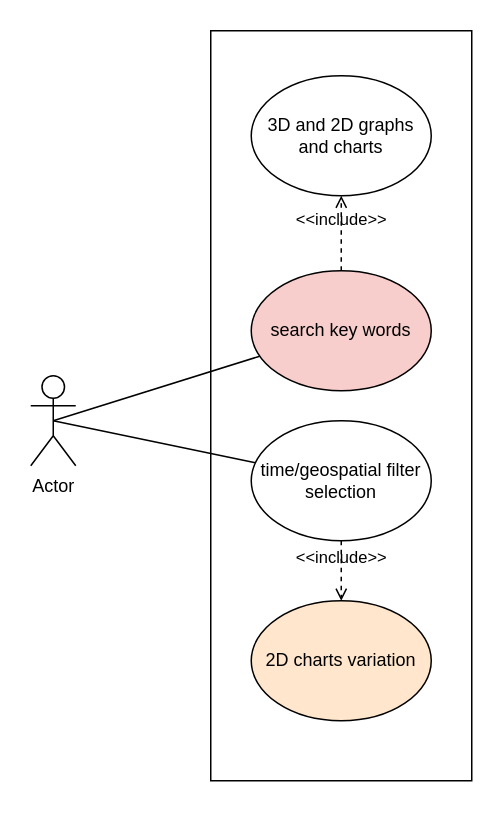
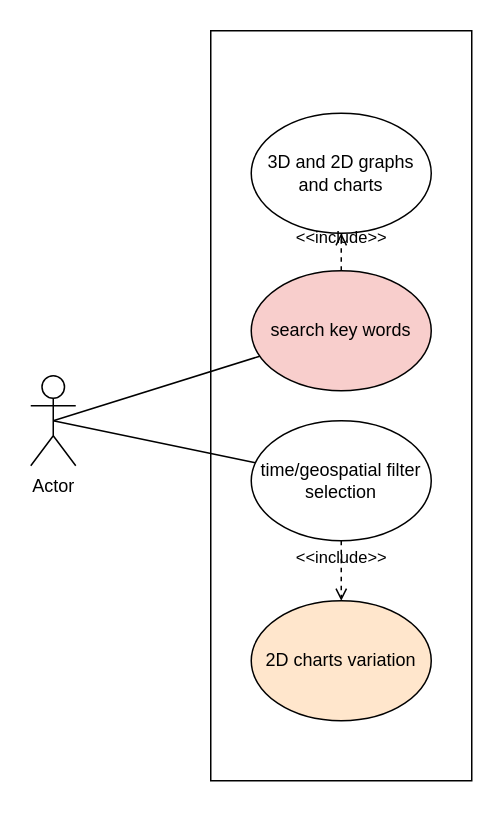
node "3D and 2D graphs and charts": moved (341, 136) -> (341, 173)
